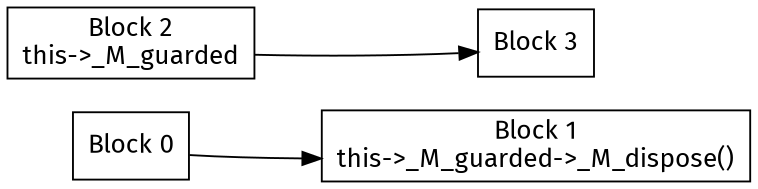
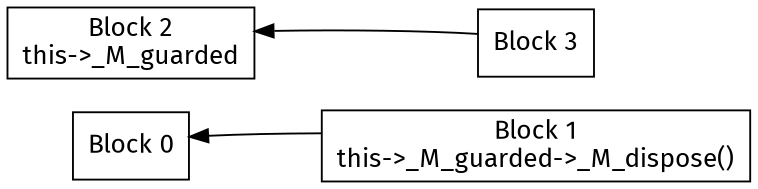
edge "Block 2 this->_M_guarded" -> "Block 3": reversed
edge "Block 0" -> "Block 1 this->_M_guarded->_M_dispose()": reversed
